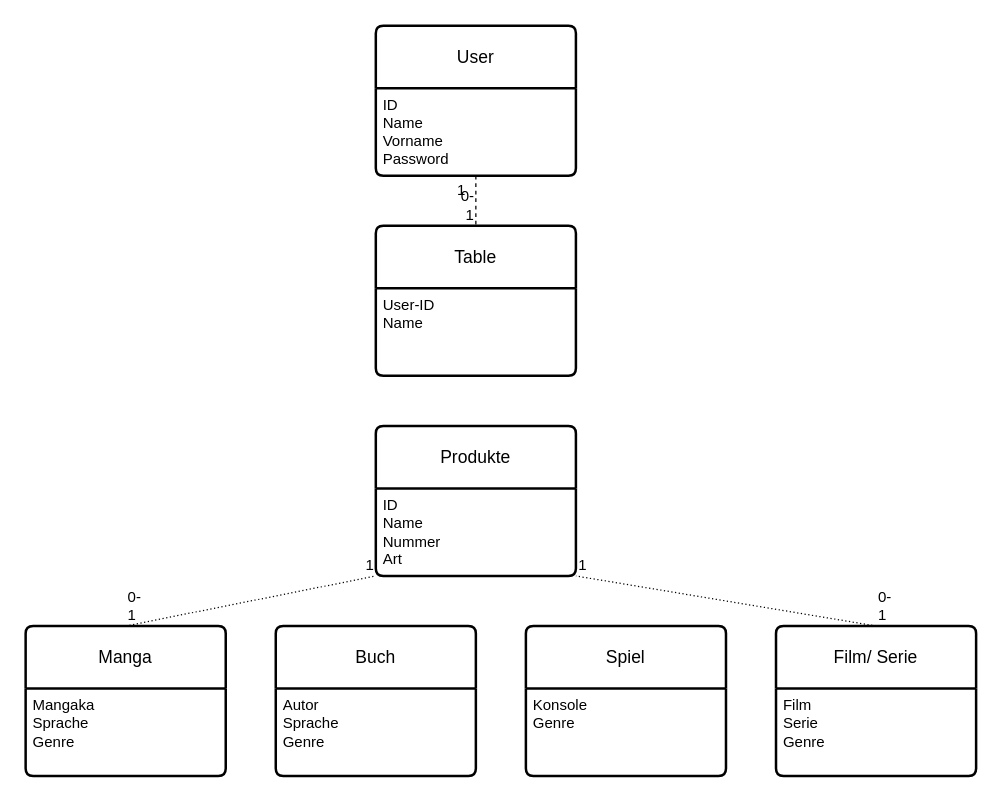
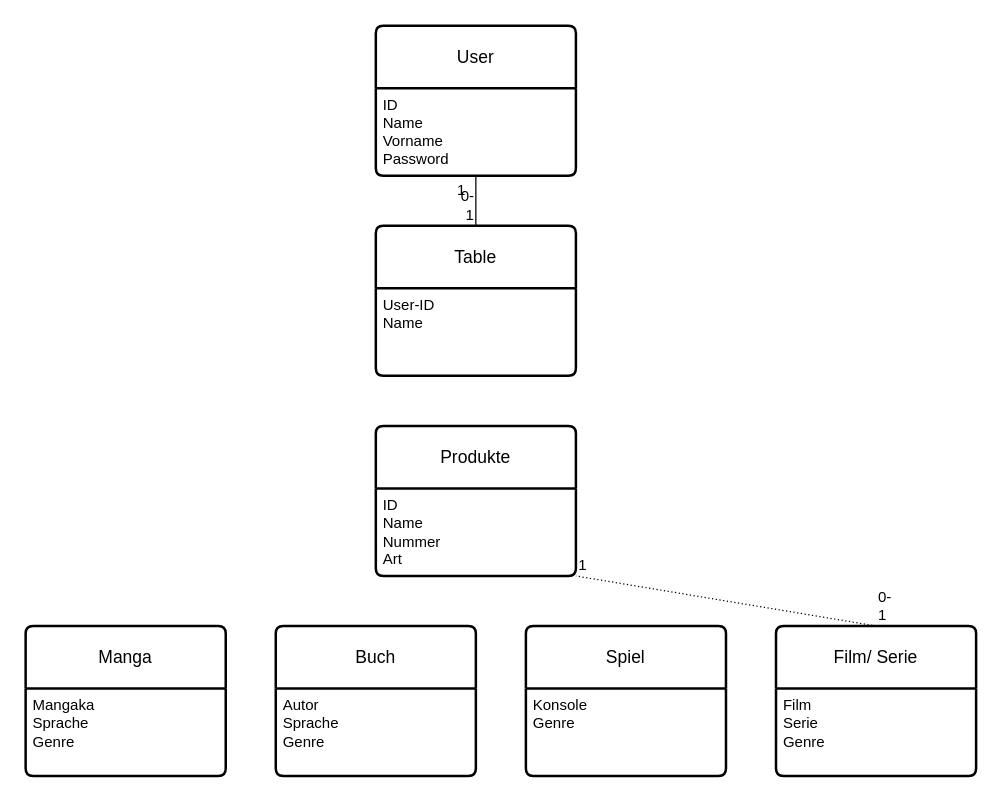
edge "ID Name Vorname Password" -- "Table": style dashed -> solid
edge "ID Name Nummer Art" -- "Manga": removed, labels "1", "0-1"
